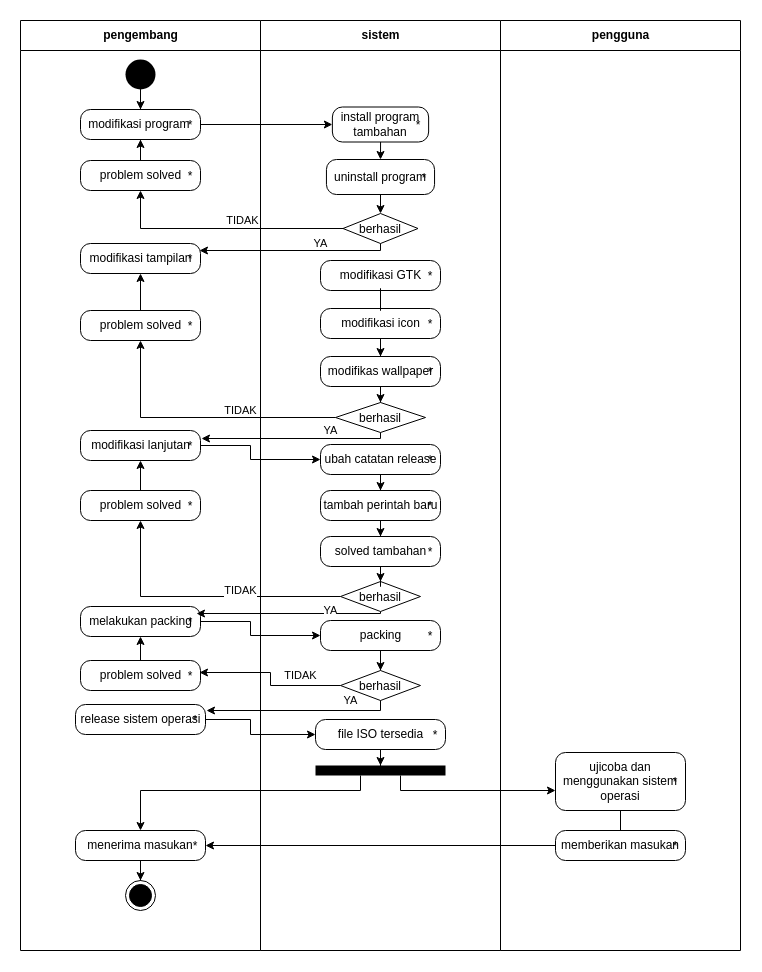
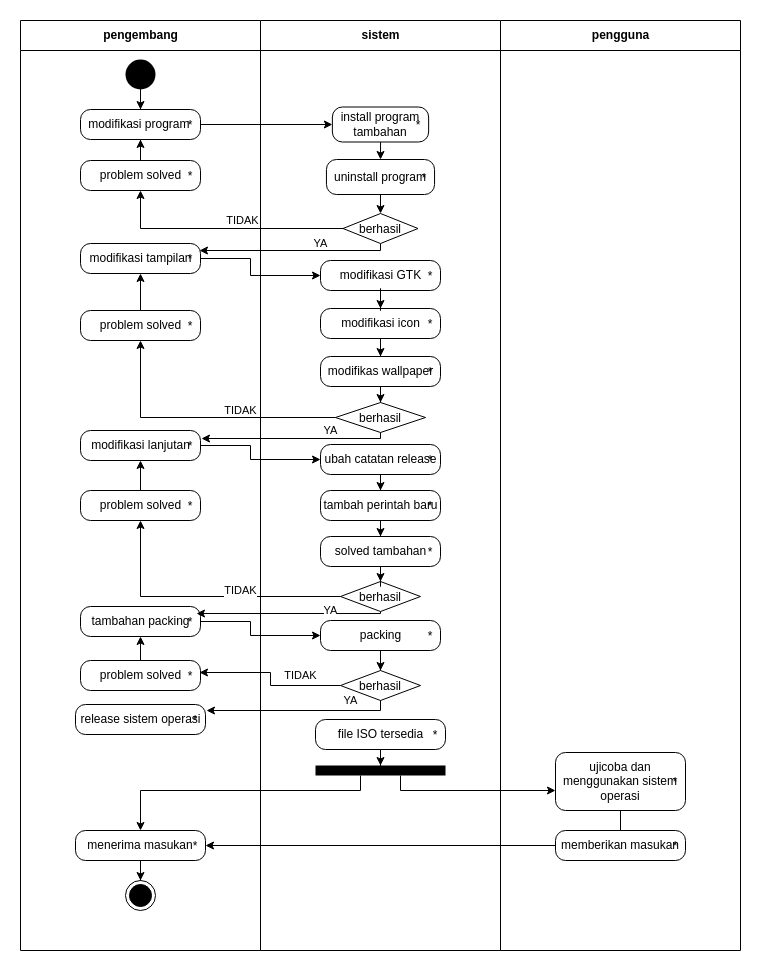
edge "modifikasi tampilan" -> "modifikasi GTK": added
edge "modifikasi GTK" -- "modifikasi icon": arrowhead none -> classic
node "melakukan packing": label "melakukan packing" -> "tambahan packing"
edge "release sistem operasi" -> "file ISO tersedia": removed
